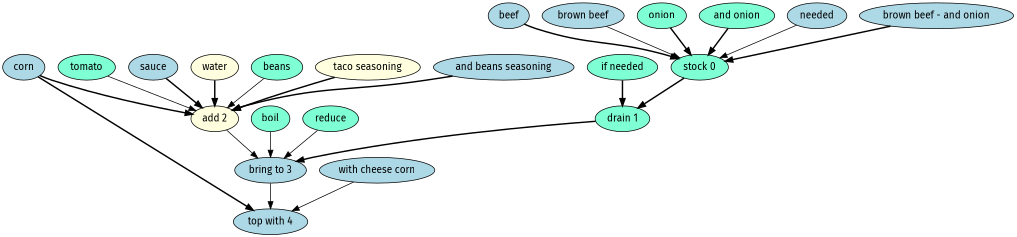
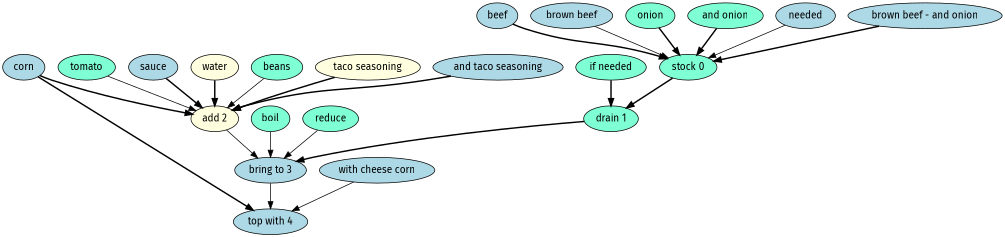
node "and beans seasoning": label "and beans seasoning" -> "and taco seasoning"
